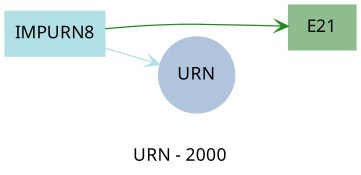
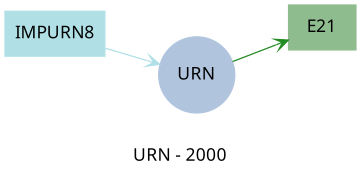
edge "IMPURN8" -> "E21": now "URN" -> "E21"
